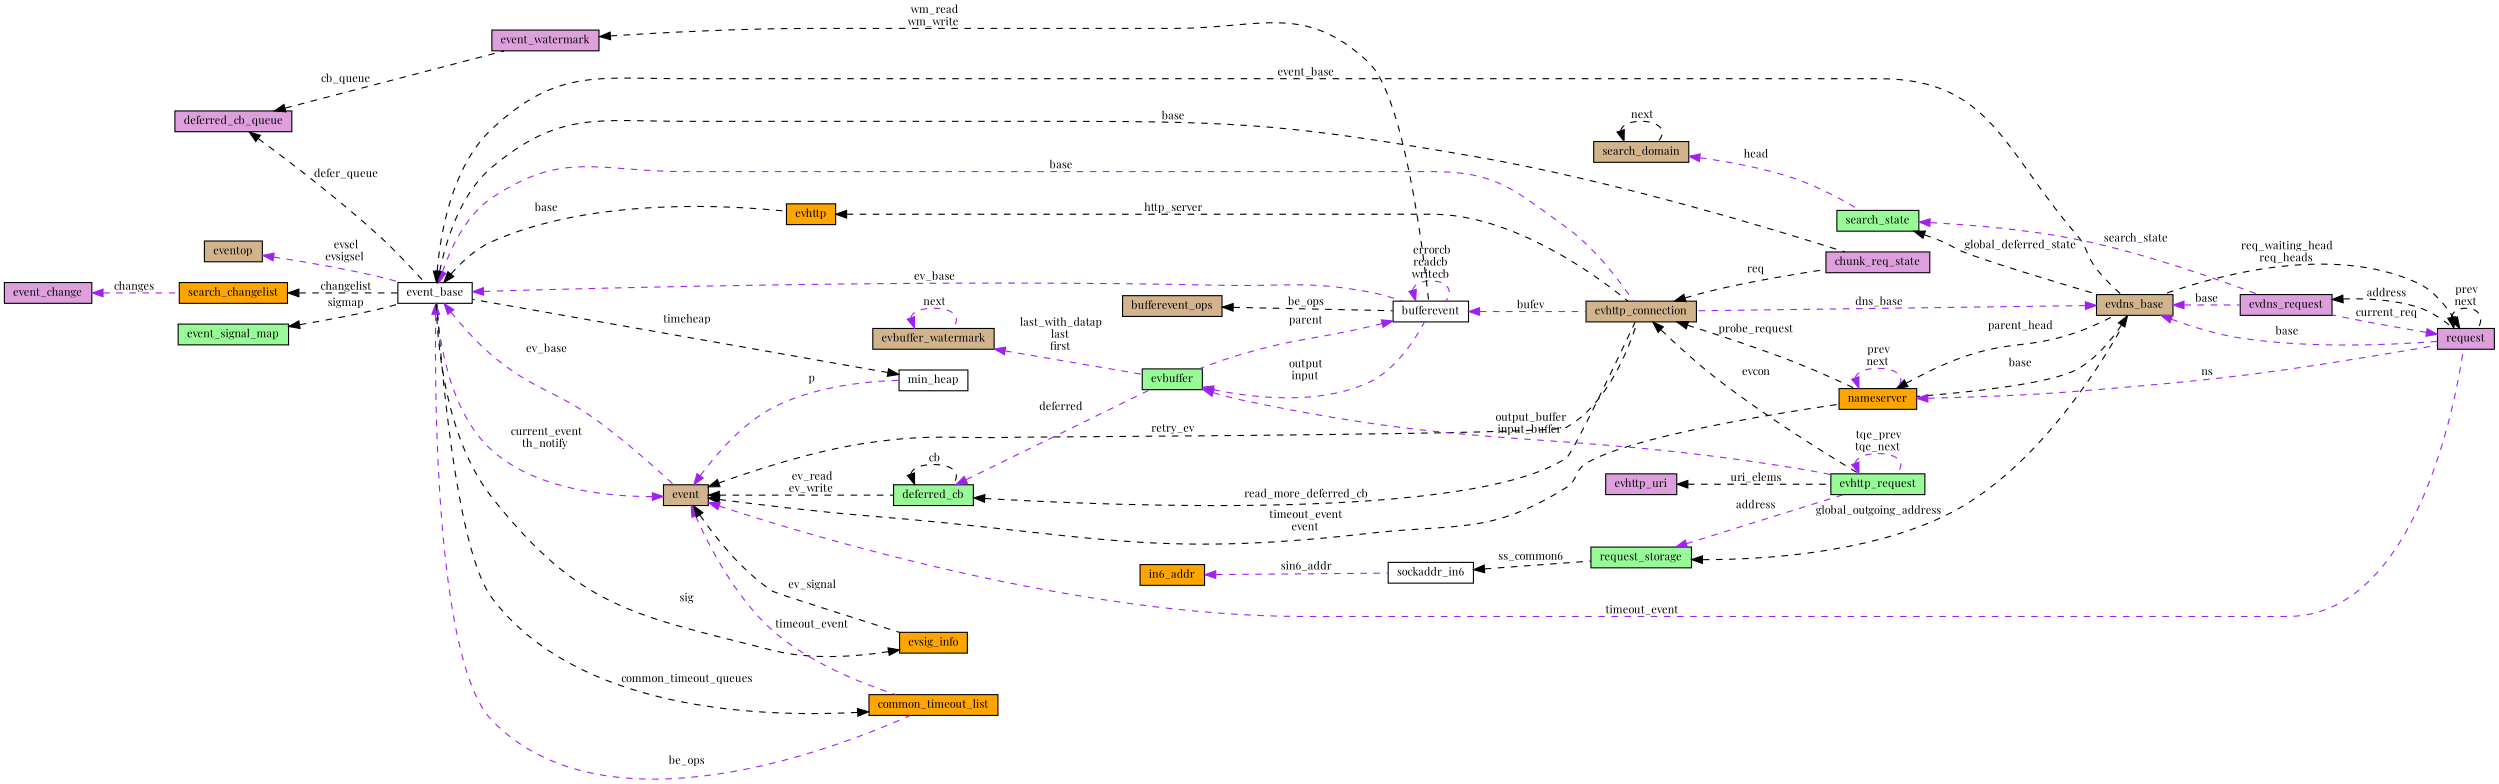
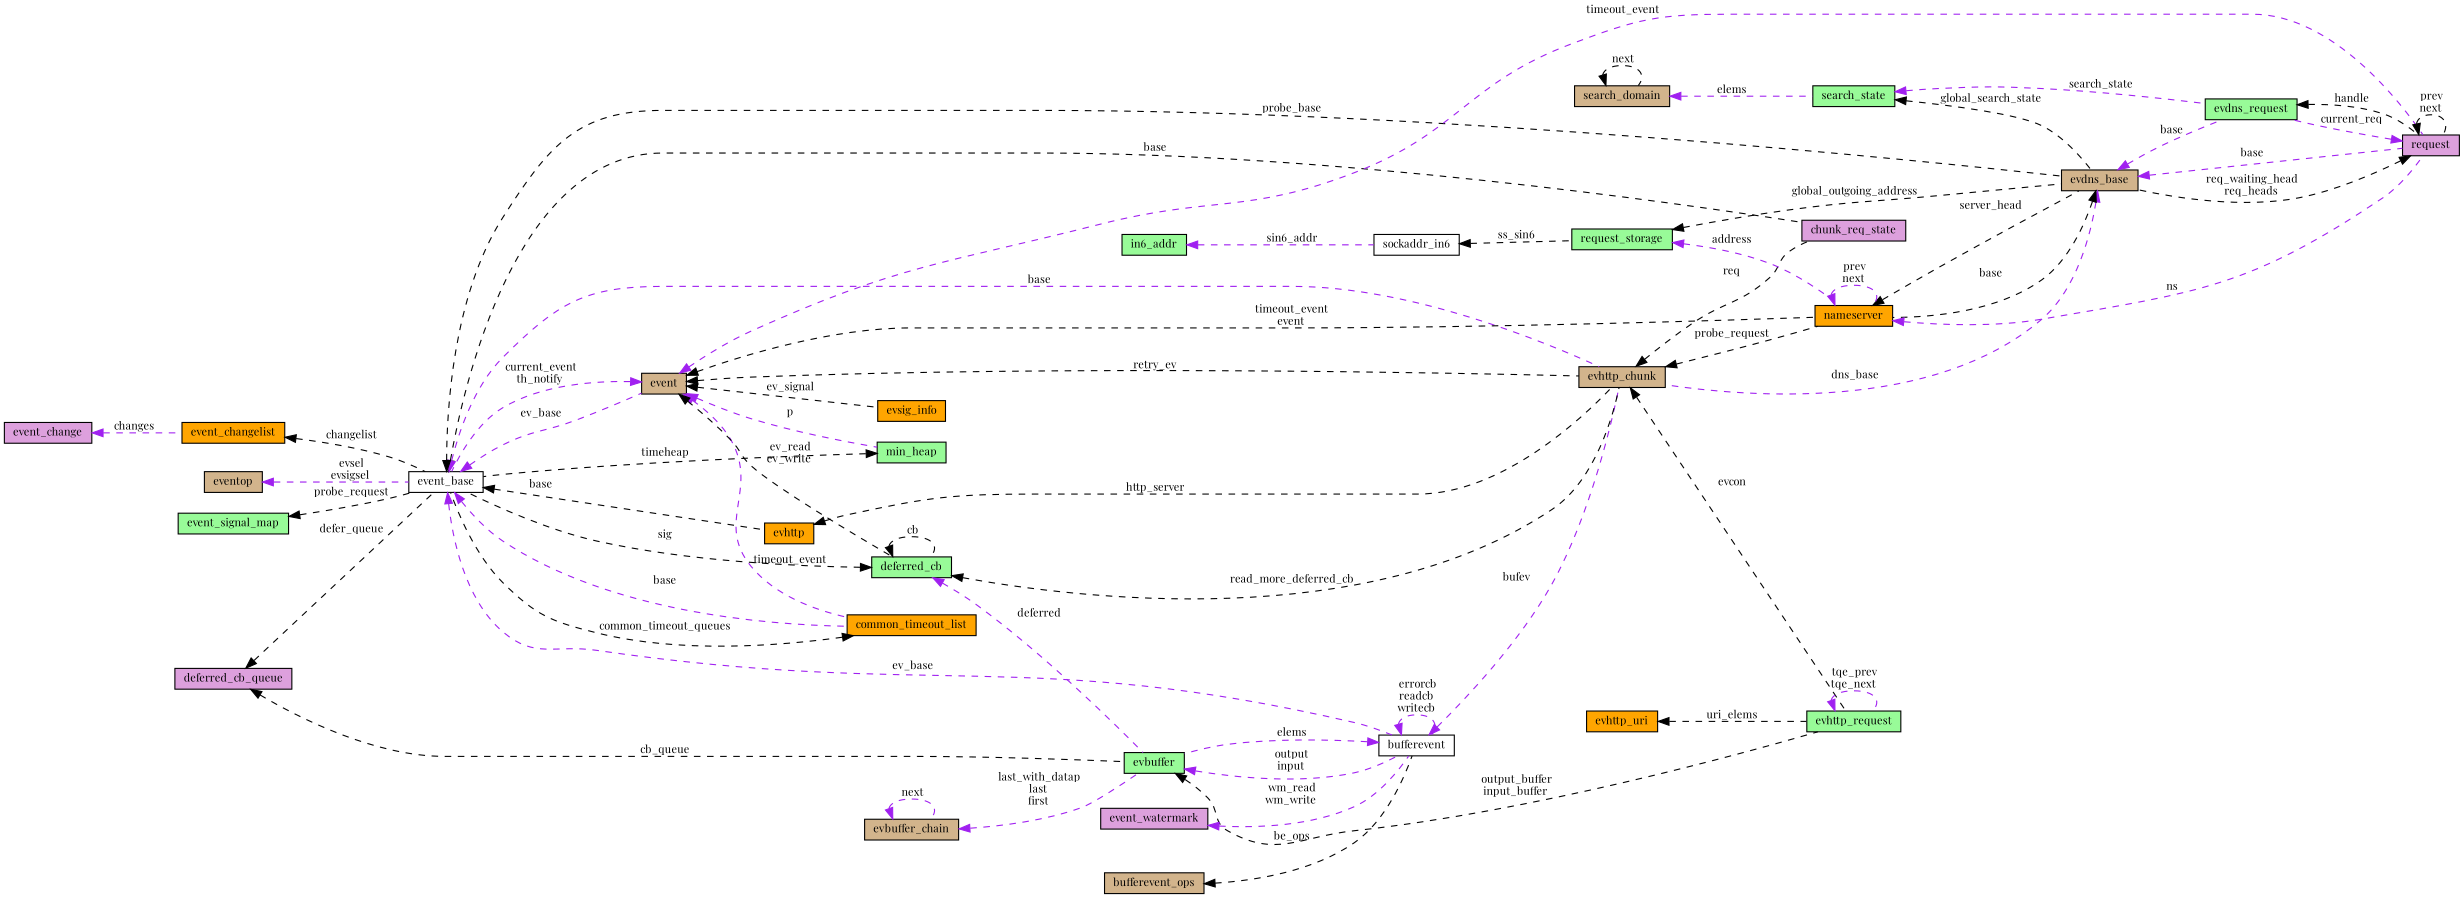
edge "bufferevent" -> "event_watermark": color black -> purple
edge "evdns_base" -> "event_base": label " event_base" -> " probe_base"
edge "event_watermark" -> "deferred_cb_queue": now "evbuffer" -> "deferred_cb_queue"
edge "search_state" -> "search_domain": label " head" -> " elems"
edge "evdns_base" -> "search_state": label " global_deferred_state" -> " global_search_state"
node "search_changelist": label "search_changelist" -> "event_changelist"
edge "request" -> "evdns_request": label " address" -> " handle"
edge "event_base" -> "event_signal_map": label " sigmap" -> " probe_request"
node "evdns_request": fillcolor plum -> palegreen
node "evhttp_connection": label "evhttp_connection" -> "evhttp_chunk"
edge "evbuffer" -> "bufferevent": label " parent" -> " elems"
edge "evdns_base" -> "nameserver": label " parent_head" -> " server_head"
node "evbuffer_watermark": label "evbuffer_watermark" -> "evbuffer_chain"
node "min_heap": fillcolor white -> palegreen
edge "evhttp_request" -> "evbuffer": color purple -> black
node "evhttp_uri": fillcolor plum -> orange
edge "evhttp_request" -> "request_storage": now "nameserver" -> "request_storage"
edge "request_storage" -> "sockaddr_in6": label " ss_common6" -> " ss_sin6"
node "in6_addr": fillcolor orange -> palegreen
edge "event_base" -> "evsig_info": now "event_base" -> "deferred_cb"
edge "common_timeout_list" -> "event_base": label " be_ops" -> " base"
